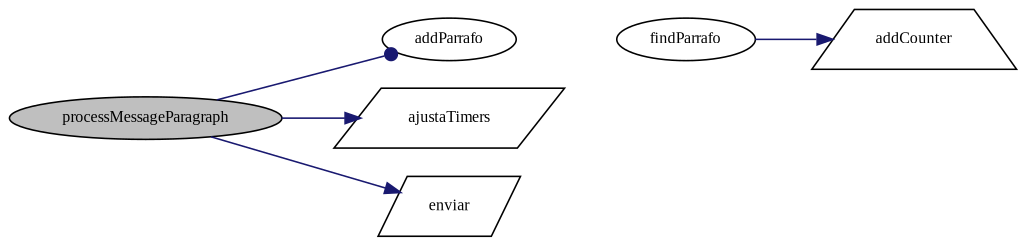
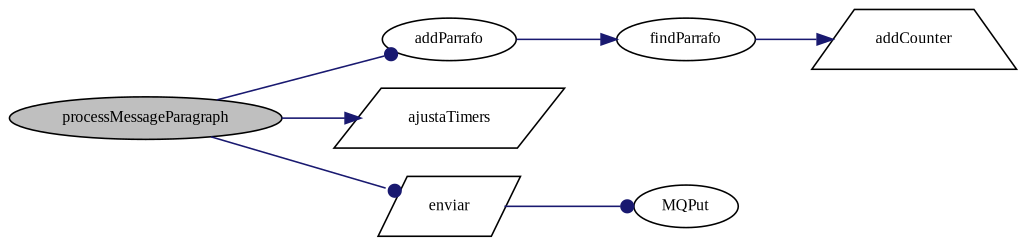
edge "addParrafo" -> "findParrafo": added
edge "processMessageParagraph" -> "enviar": arrowhead normal -> dot
node "MQPut": added
